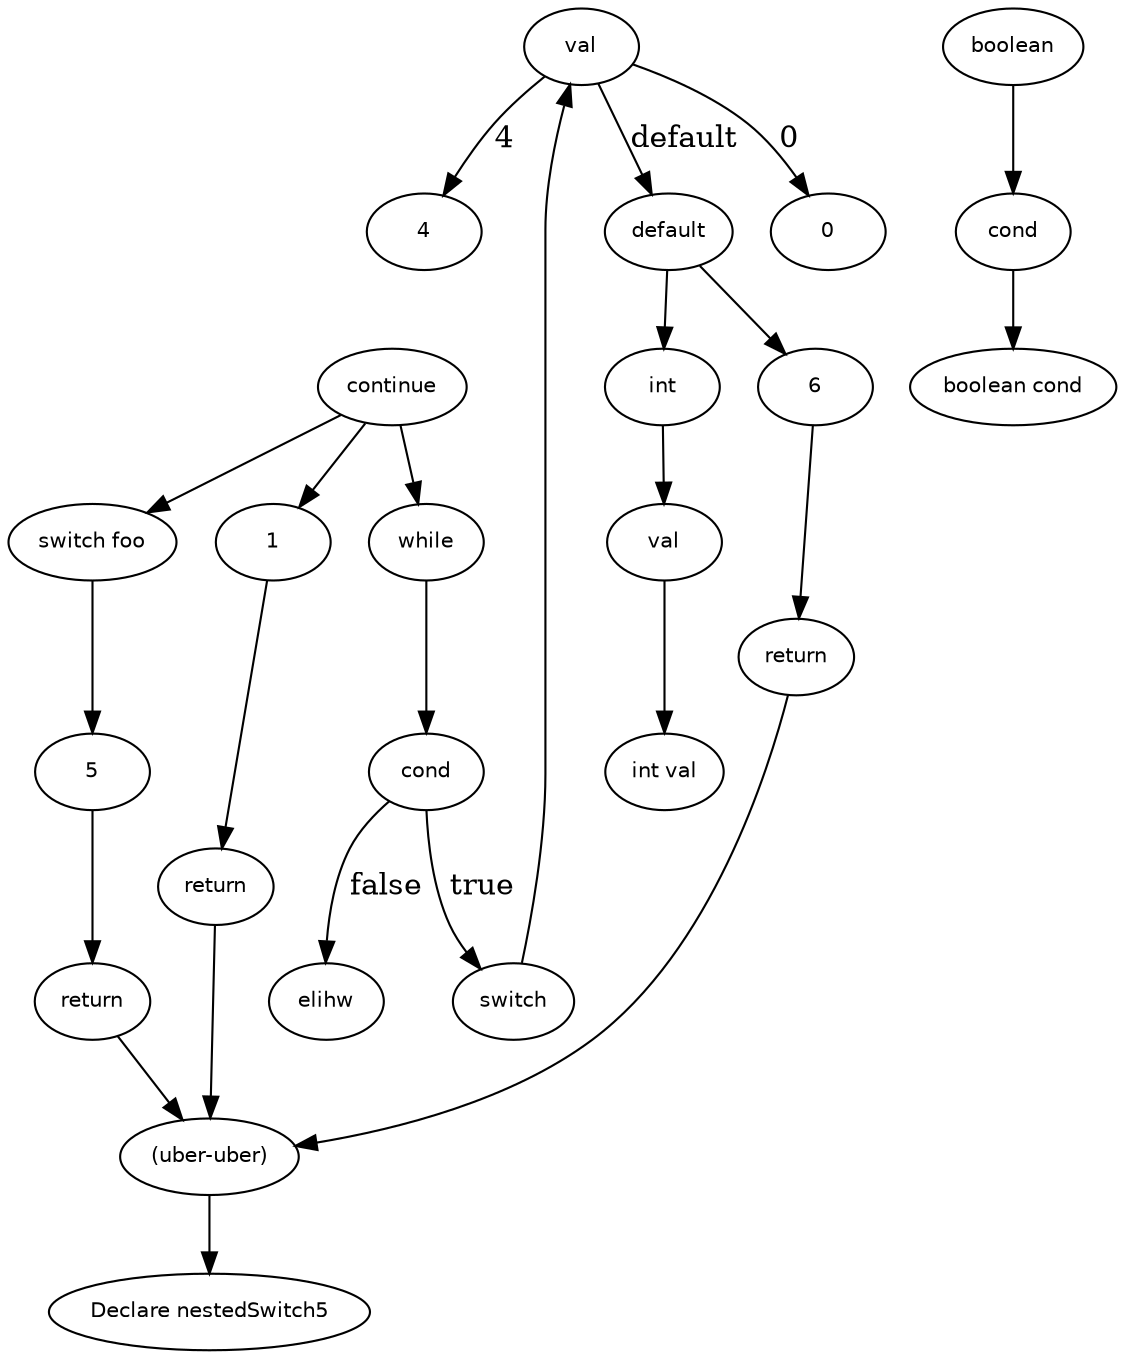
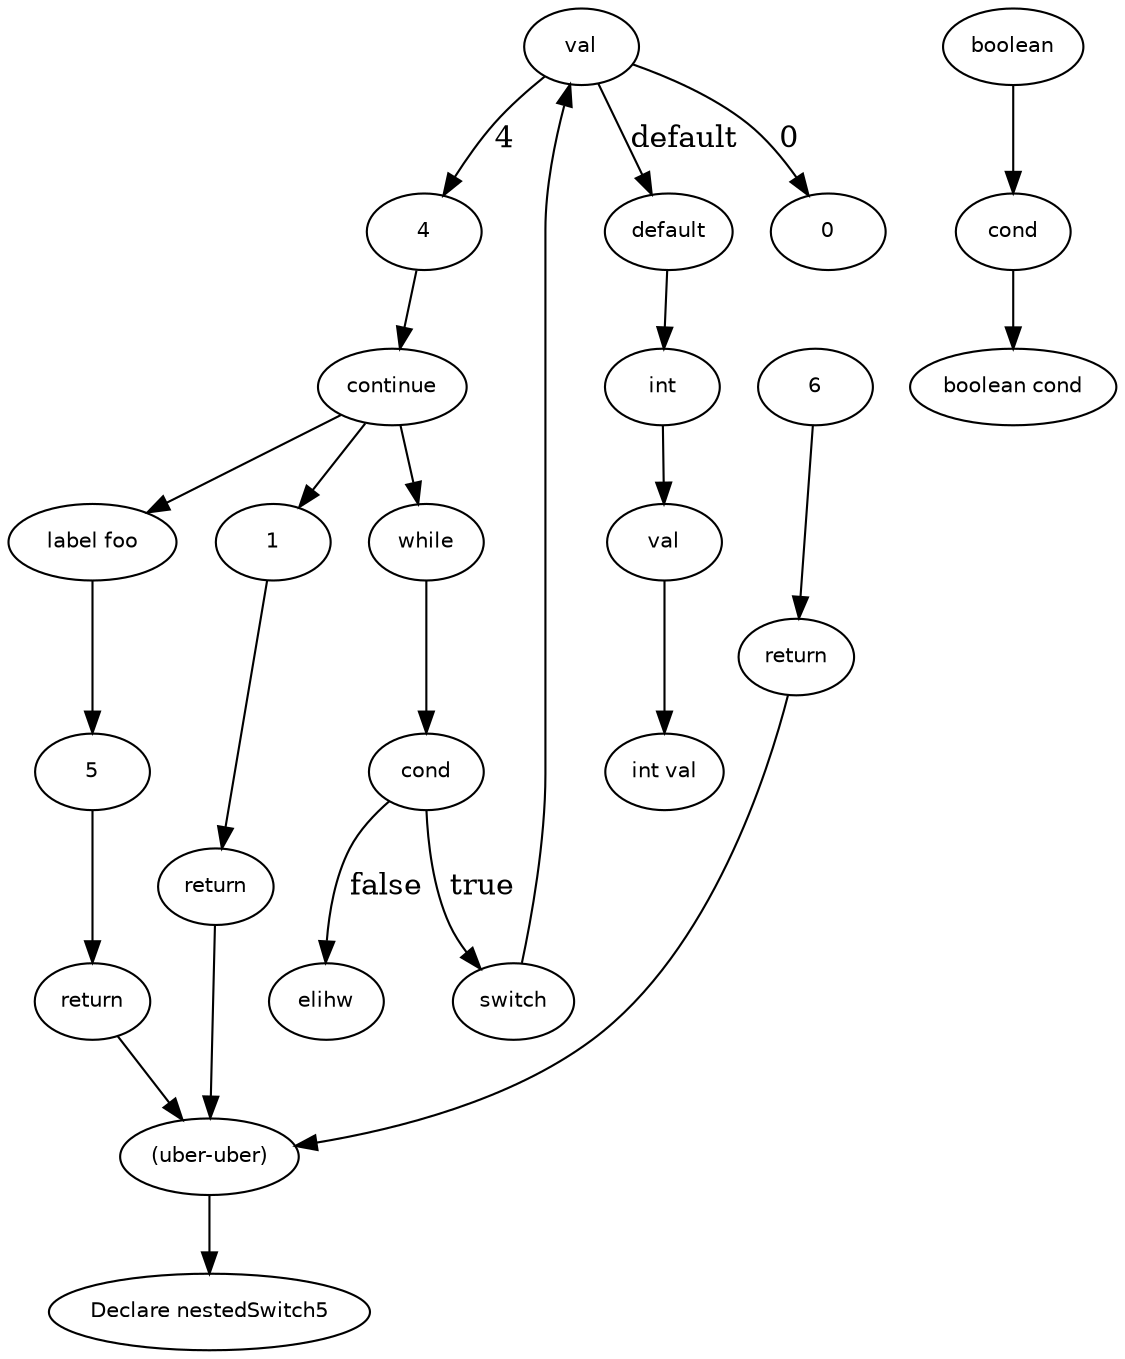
edge "4" -> "continue": added
edge "default" -> "6": removed
node "switch foo": label "switch foo" -> "label foo"
